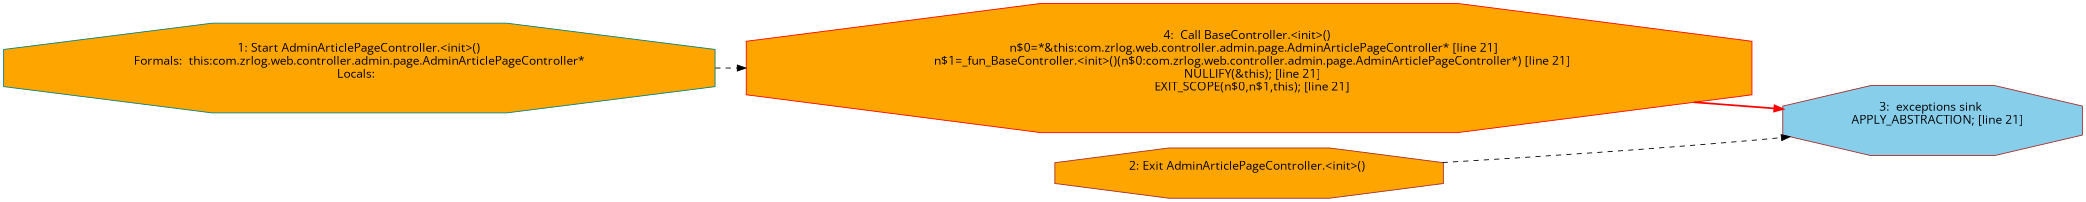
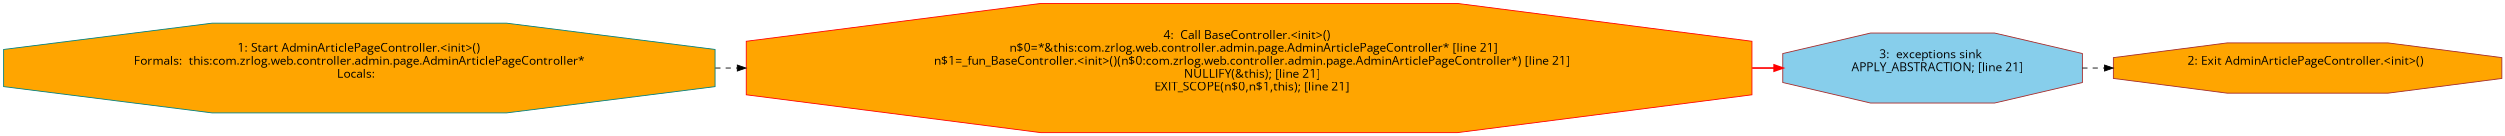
edge "2: Exit AdminArticlePageController.<init>()" -> "3:  exceptions sink APPLY_ABSTRACTION; [line 21]": reversed
